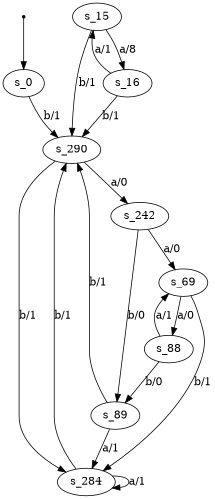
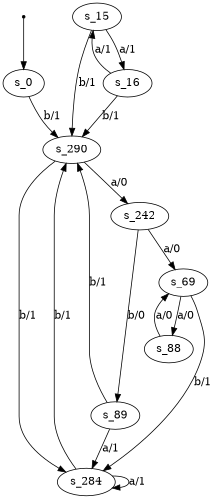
edge "s_15" -> "s_16": label "a/8" -> "a/1"
edge "s_88" -> "s_69": label "a/1" -> "a/0"
edge "s_88" -> "s_89": removed, label "b/0"
